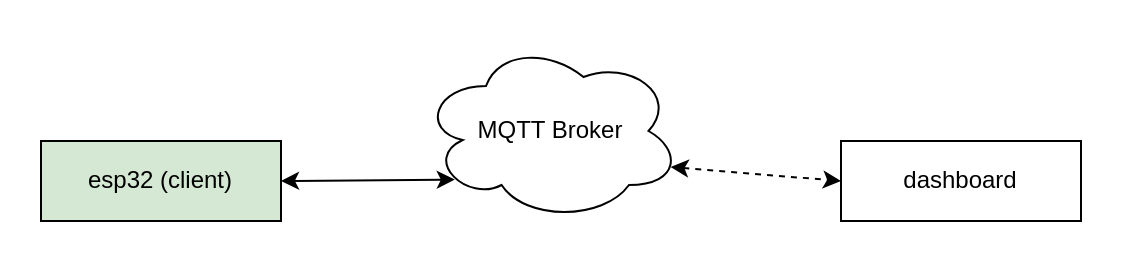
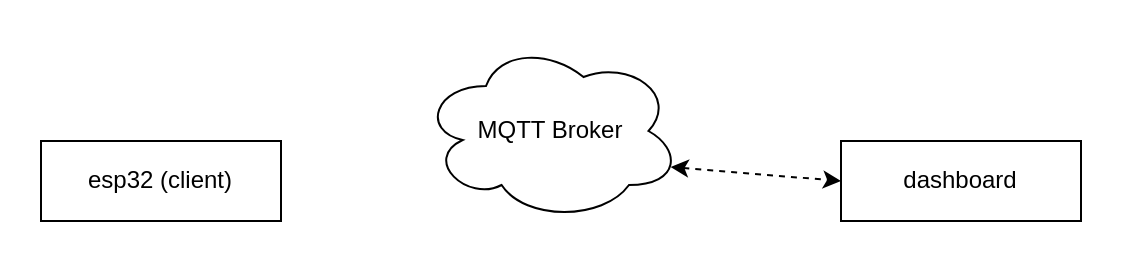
edge "MQTT Broker" -- "esp32 (client)": removed
node "esp32 (client)": fillcolor #d5e8d4 -> #ffffff
